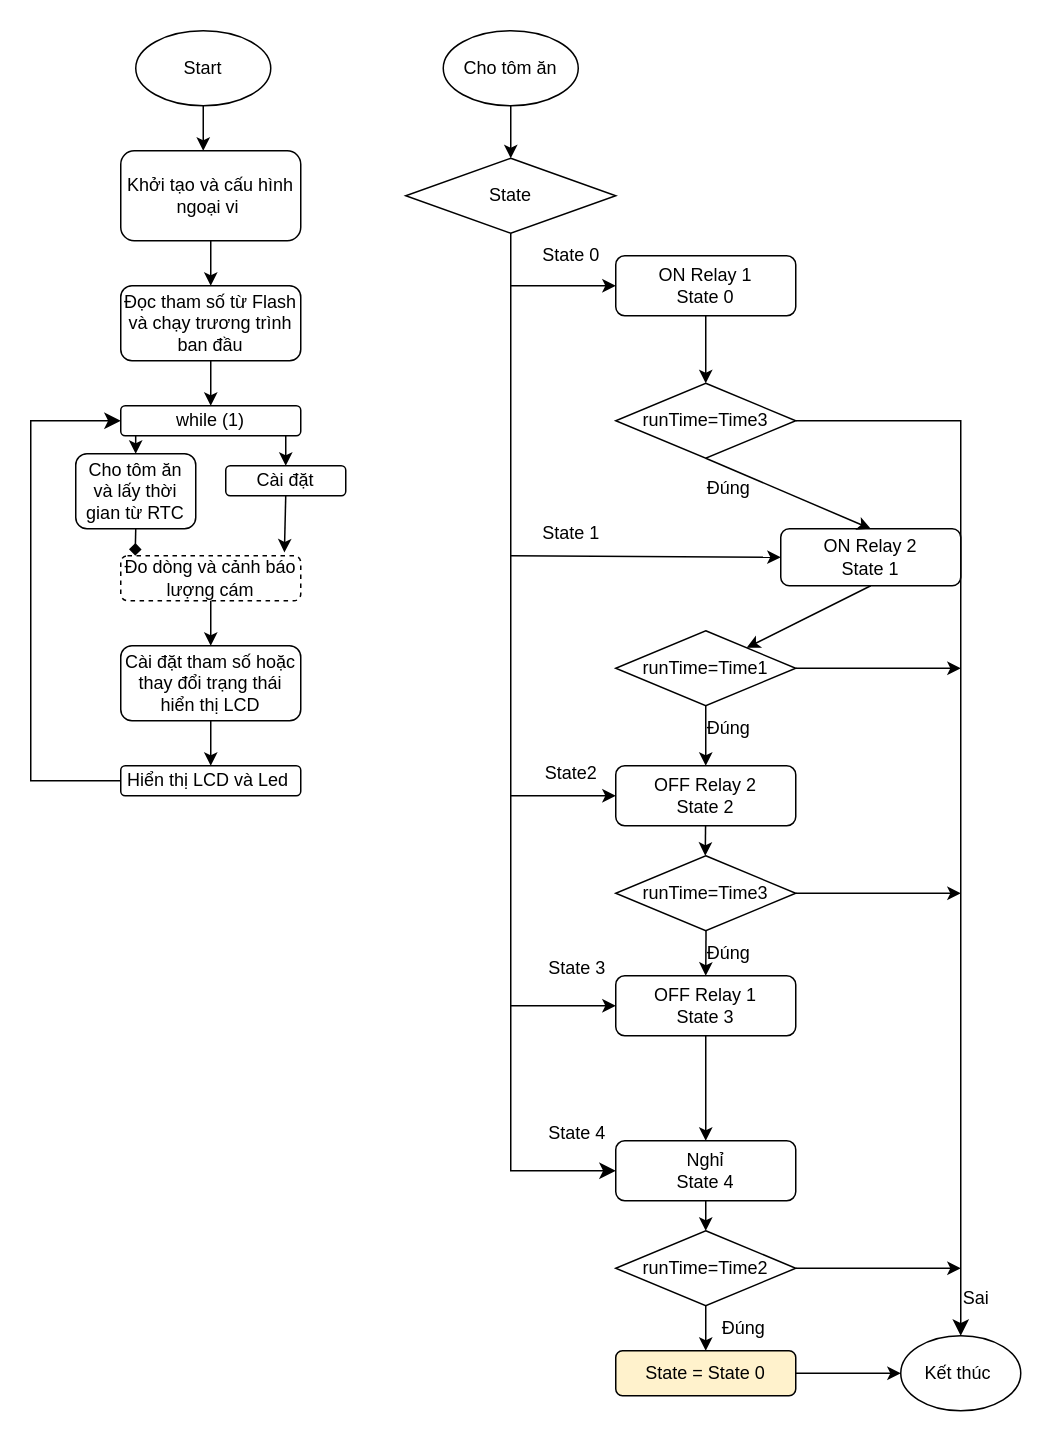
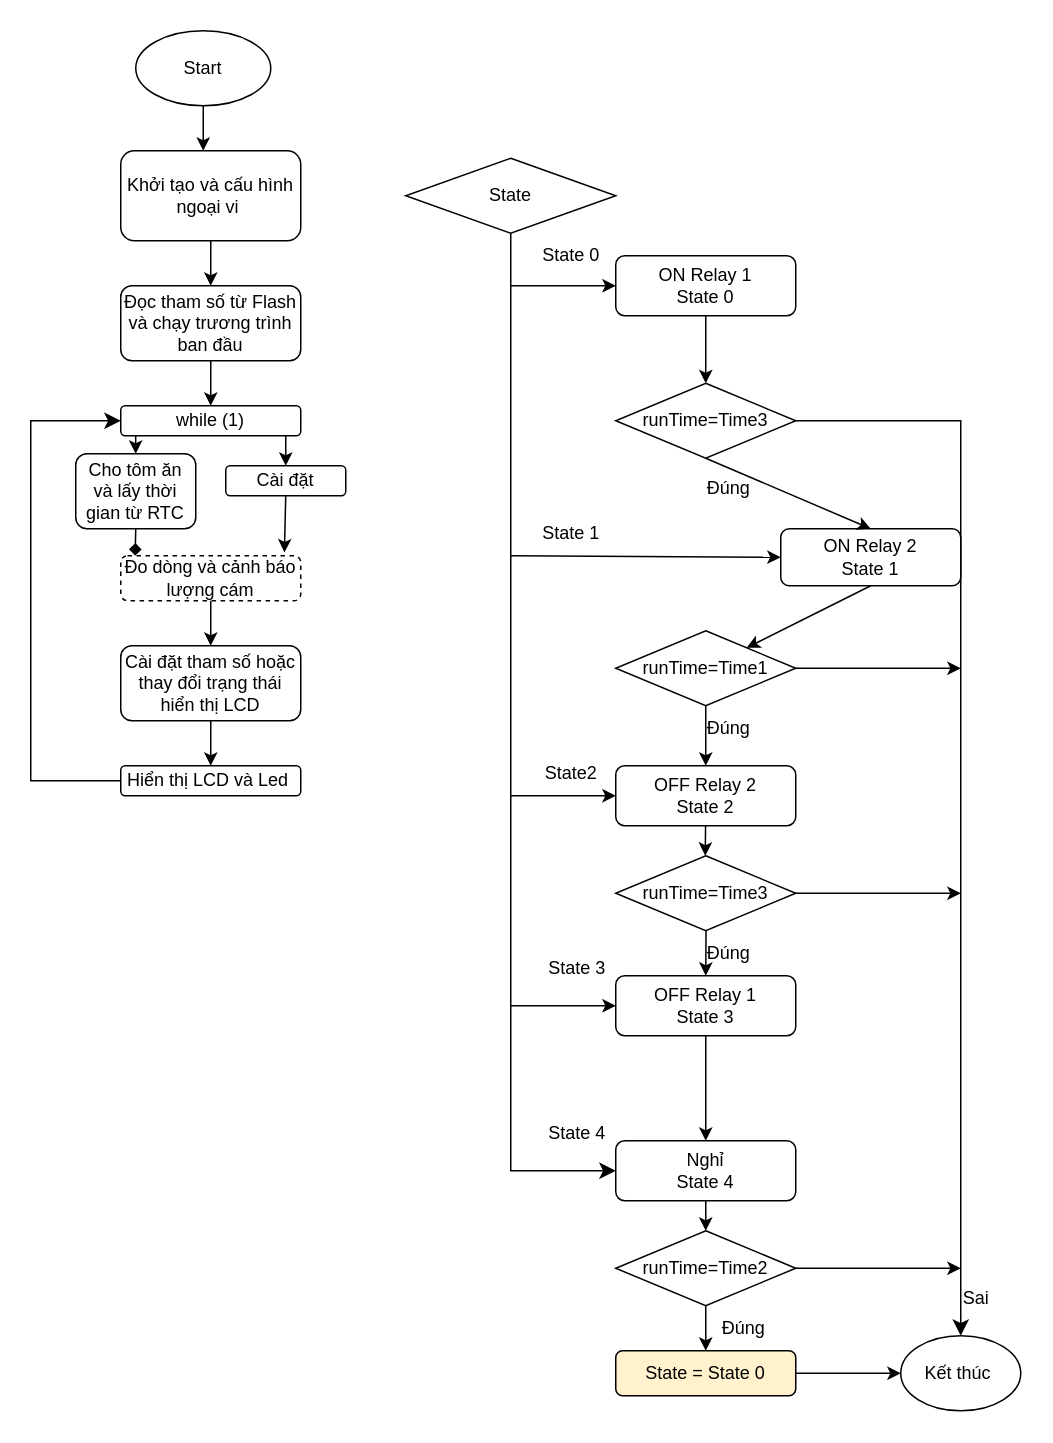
node "Cho tôm ăn": removed
edge "Cho tôm ăn" -> "State": removed
